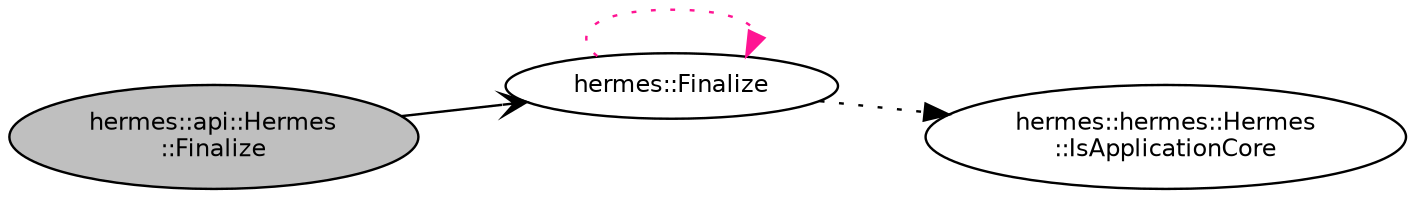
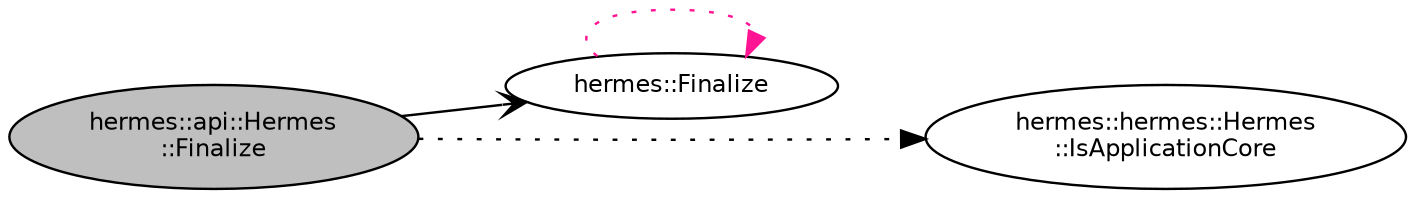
edge "hermes::Finalize" -> "hermes::hermes::Hermes ::IsApplicationCore": now "hermes::api::Hermes ::Finalize" -> "hermes::hermes::Hermes ::IsApplicationCore"
